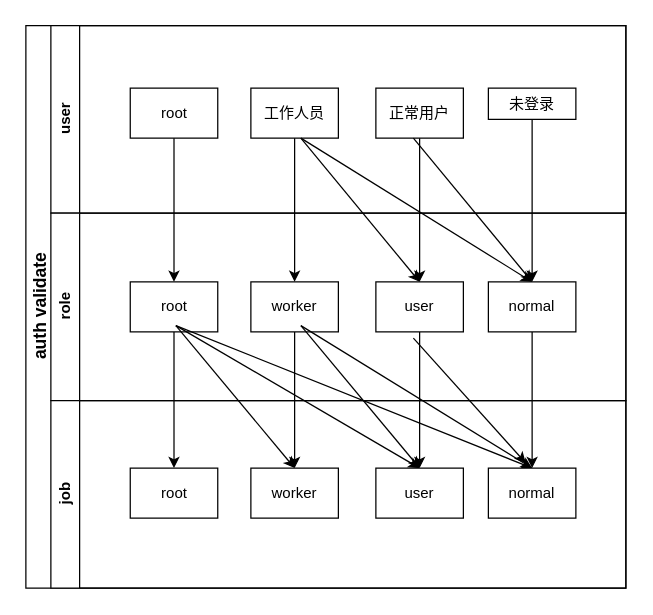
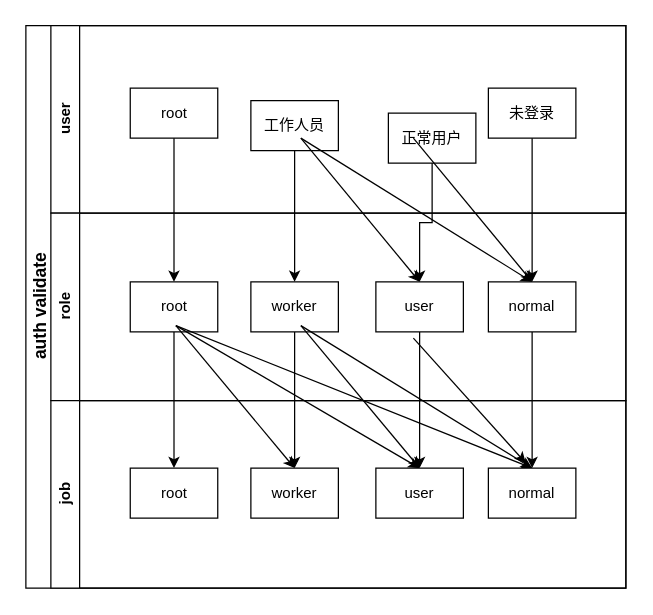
node "未登录": size 88x31 -> 88x50
node "工作人员": moved (294, 113) -> (294, 126)
node "正常用户": moved (419, 113) -> (432, 138)
